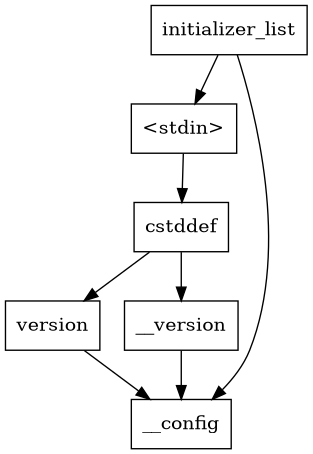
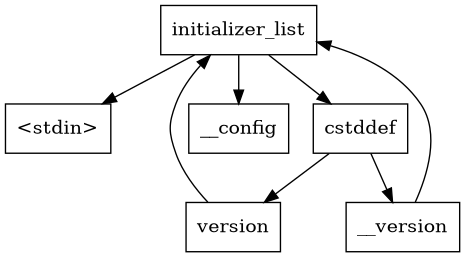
edge "<stdin>" -> "cstddef": now "initializer_list" -> "cstddef"
edge "__version" -> "__config": now "__version" -> "initializer_list"
edge "version" -> "__config": now "version" -> "initializer_list"
